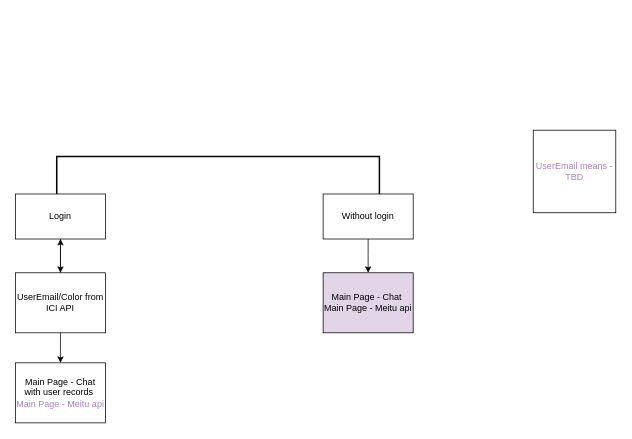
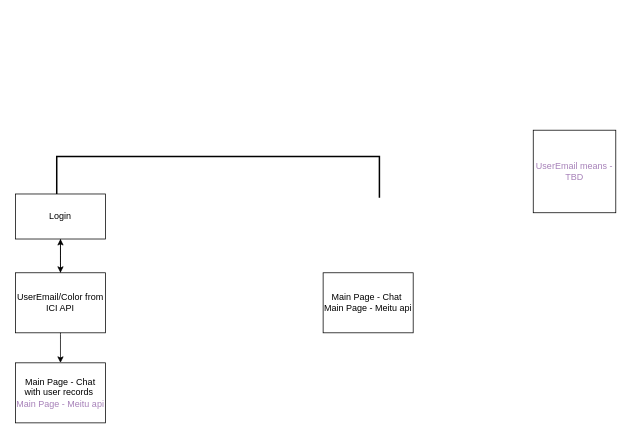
node "Without login": removed
edge "Without login" -> "Main Page - Chat Main Page - Meitu api": removed
node "Main Page - Chat Main Page - Meitu api": fillcolor #e1d5e7 -> #ffffff
